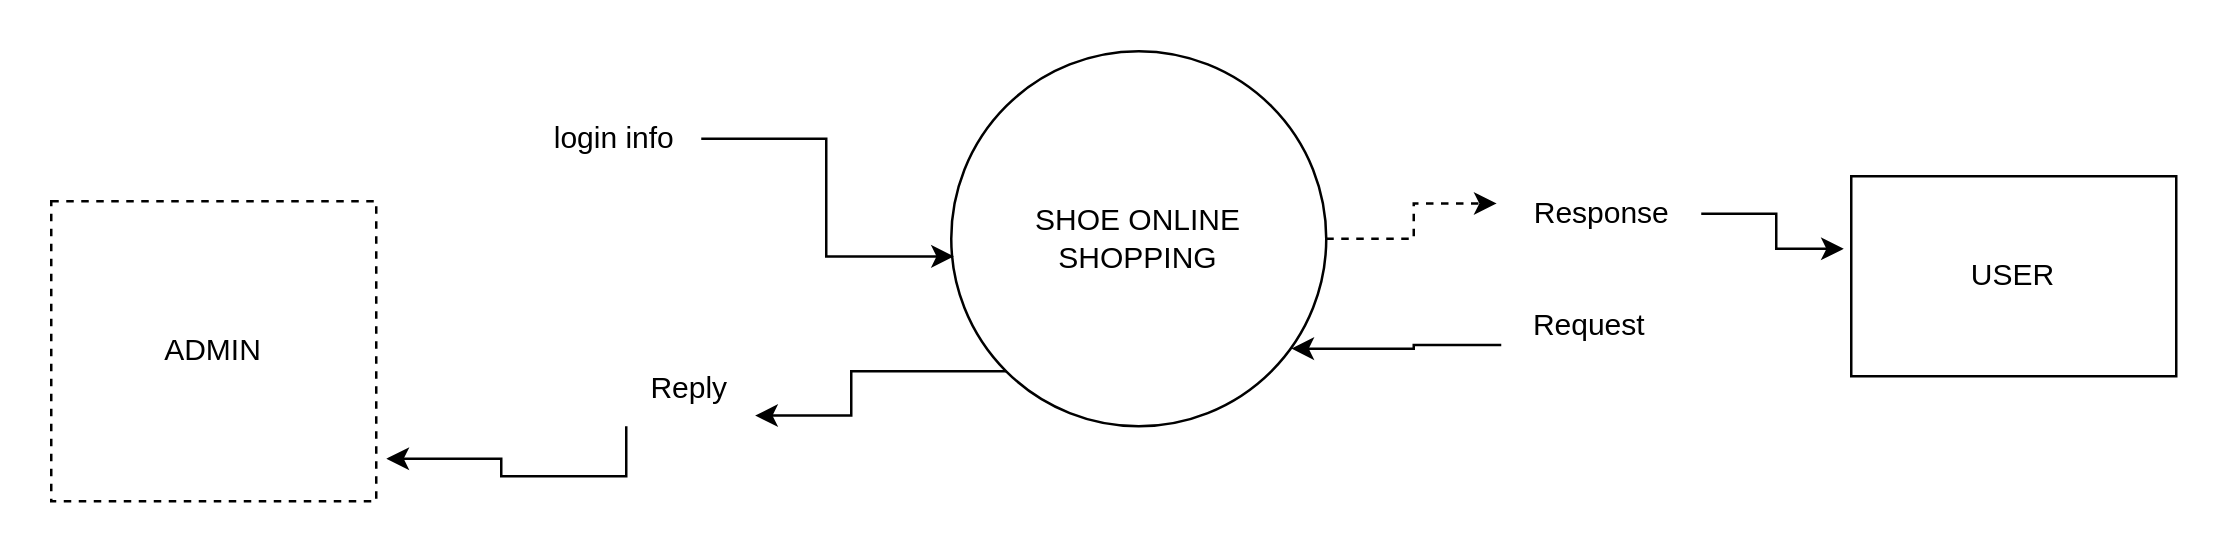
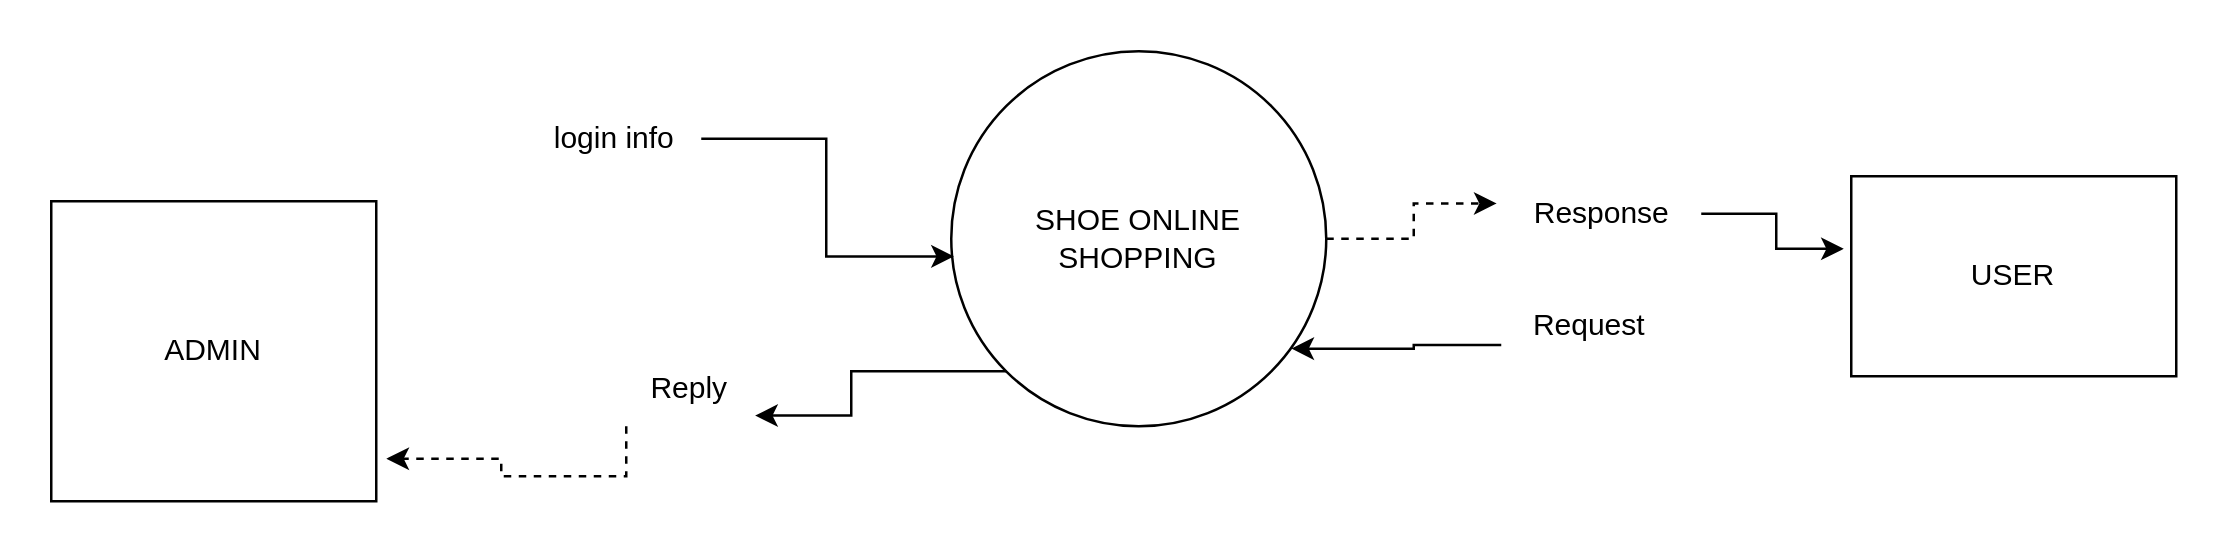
node "ADMIN": style dashed -> solid
edge "Reply" -> "ADMIN": style solid -> dashed
